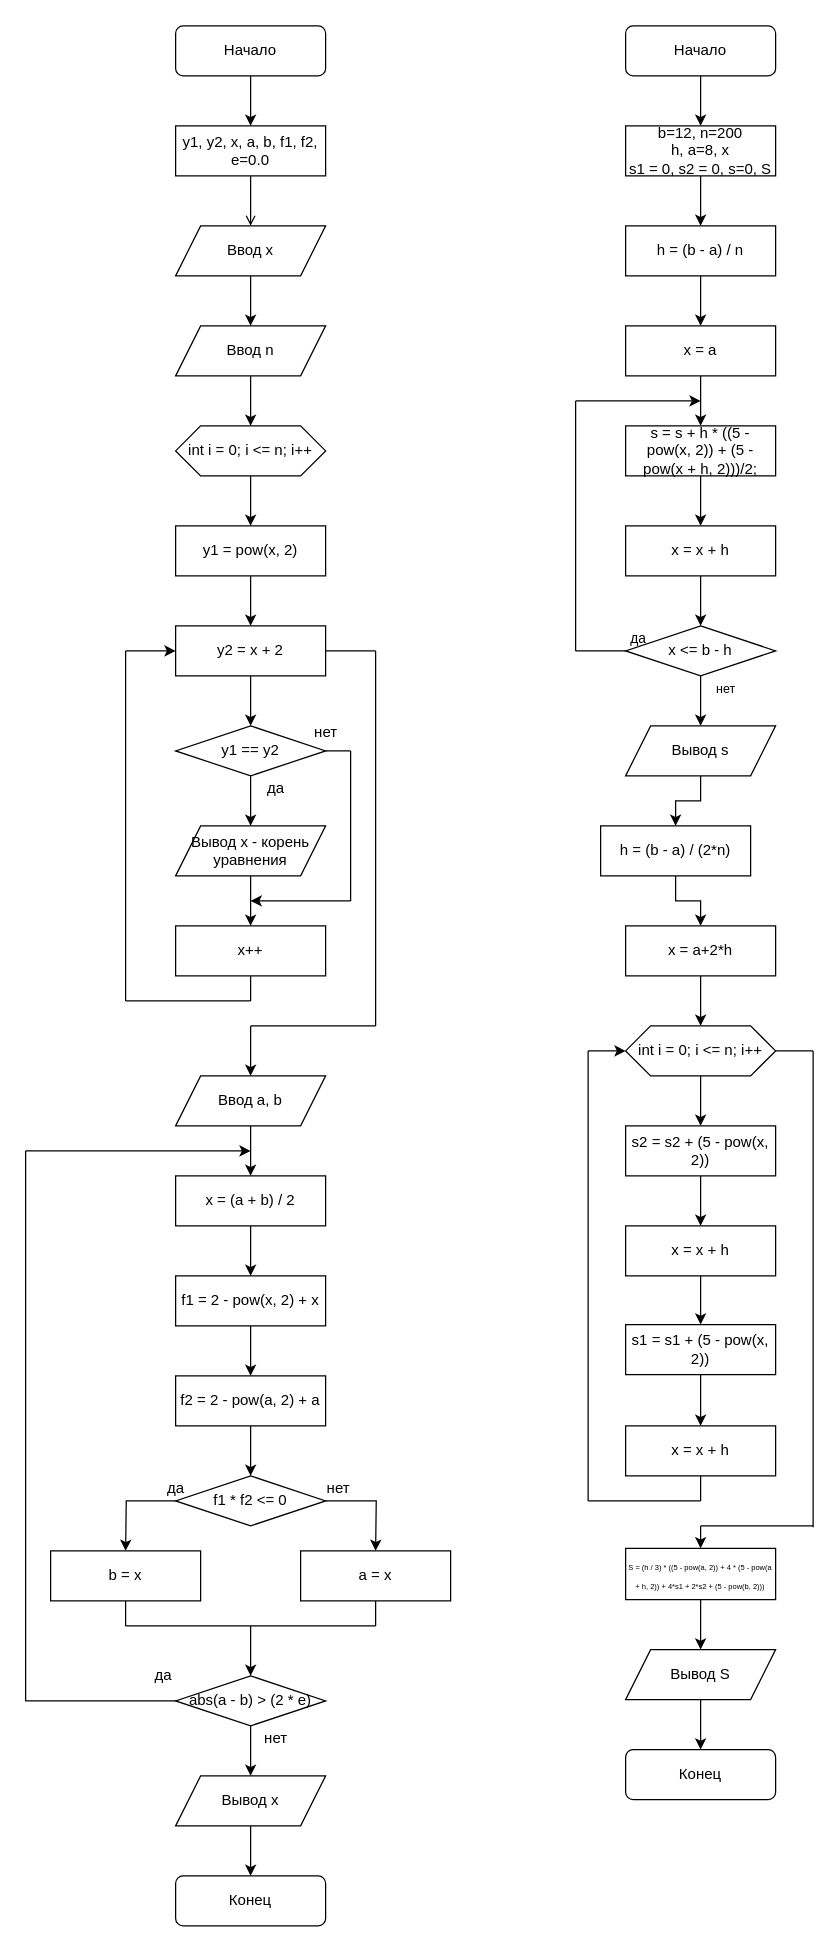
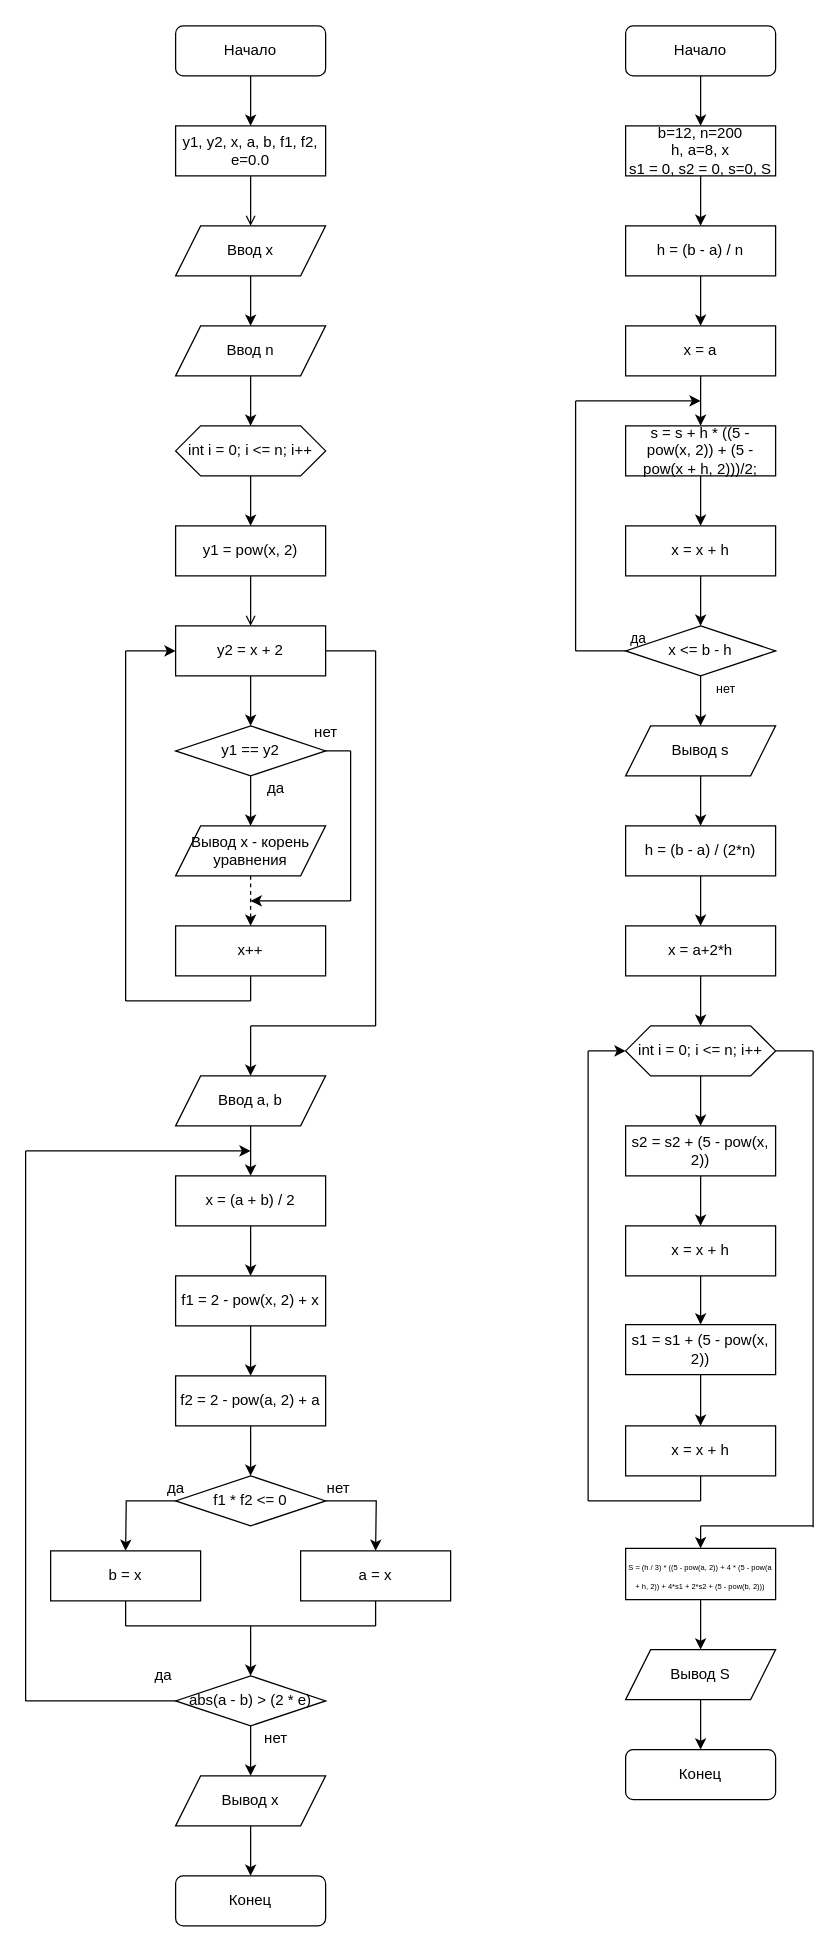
edge "y1 = pow(x, 2)" -> "y2 = x + 2": arrowhead classic -> open
node "h = (b - a) / (2*n)": moved (676, 851) -> (701, 851)
edge "Вывод x - корень уравнения" -> "x++": style solid -> dashed
